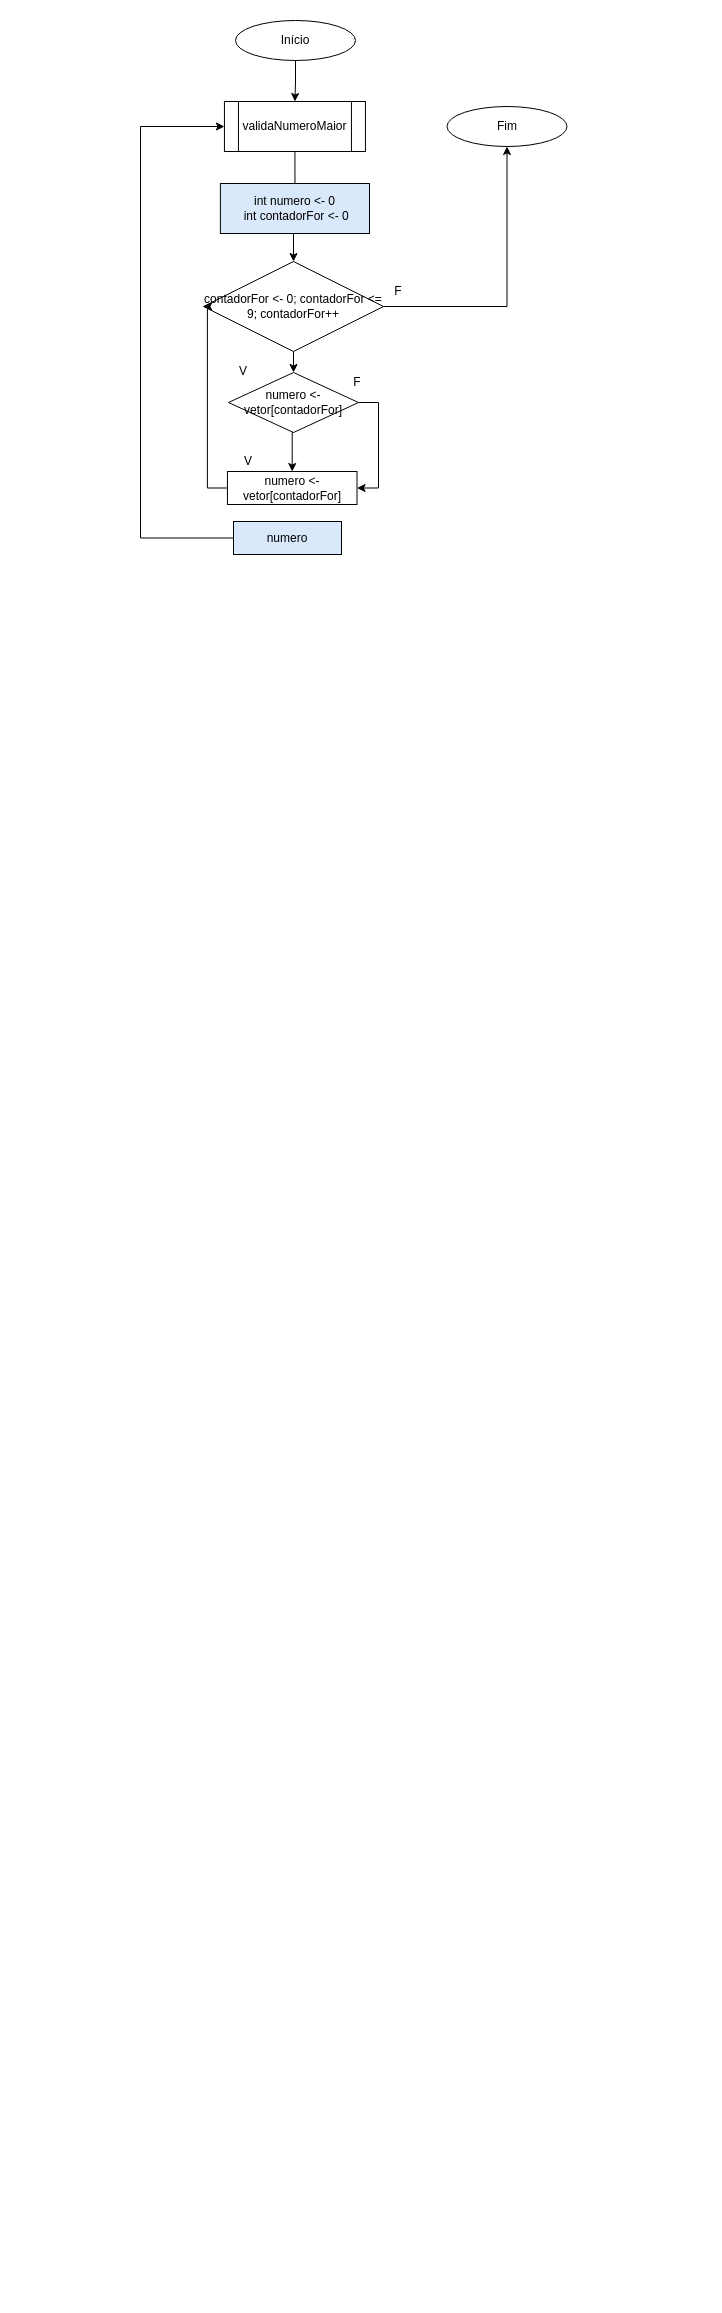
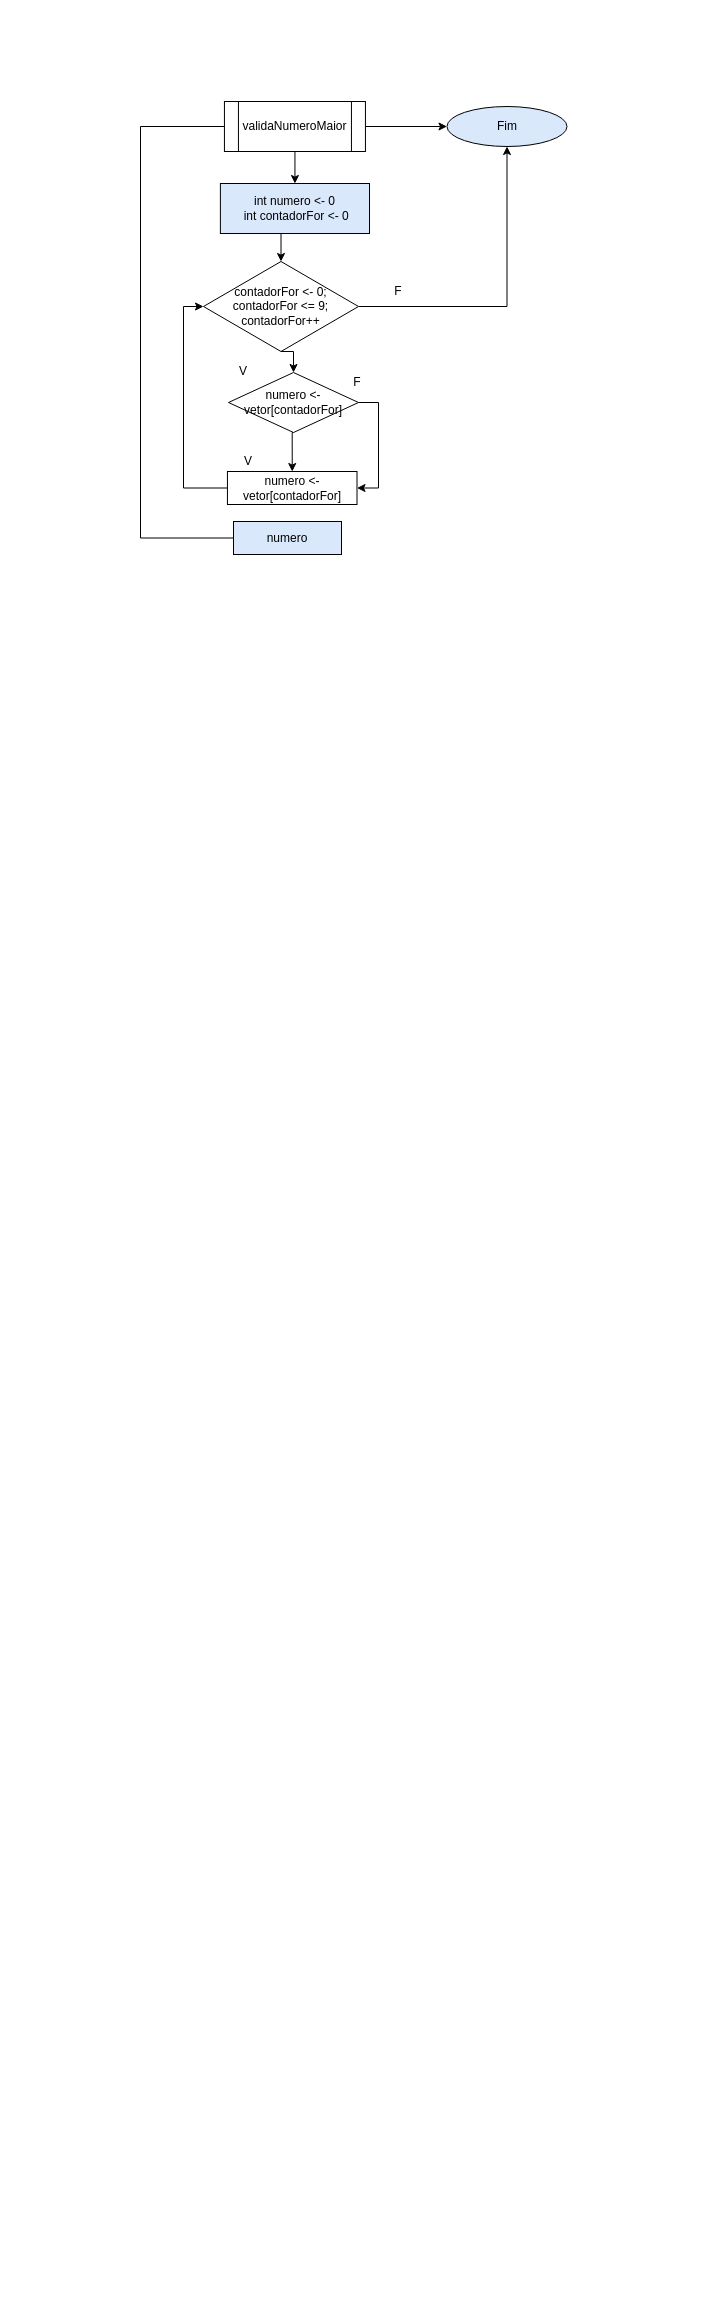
node "Início": removed
edge "Início" -> "validaNumeroMaior": removed
edge "numero" -> "validaNumeroMaior": arrowhead classic -> none
edge "validaNumeroMaior" -> "Fim": added
node "Fim": fillcolor #ffffff -> #dae8fc
edge "validaNumeroMaior" -- "int numero <- 0 int contadorFor <- 0": arrowhead none -> classic
node "contadorFor <- 0; contadorFor <= 9; contadorFor++": size 180x90 -> 155x90
